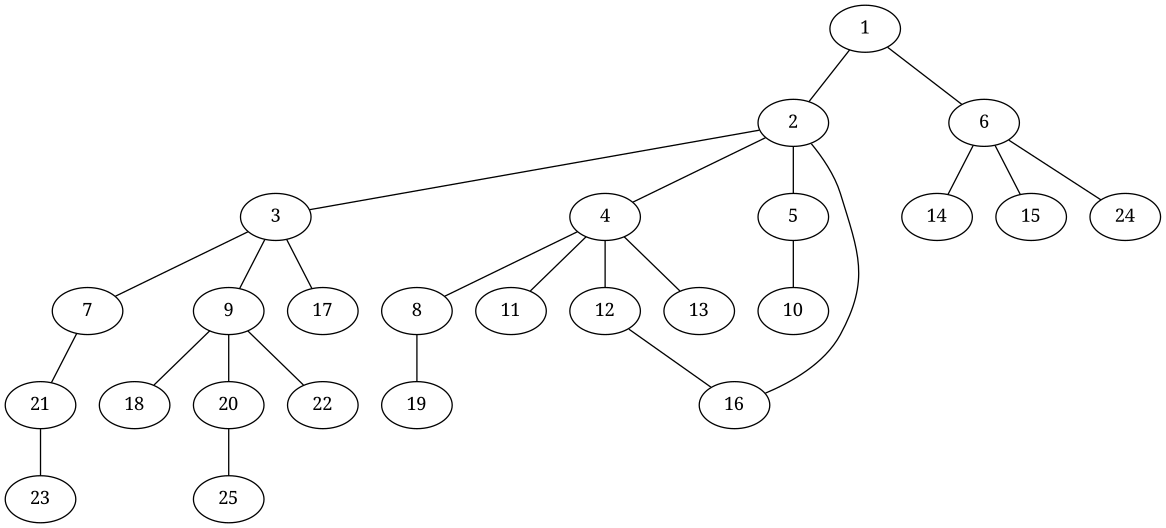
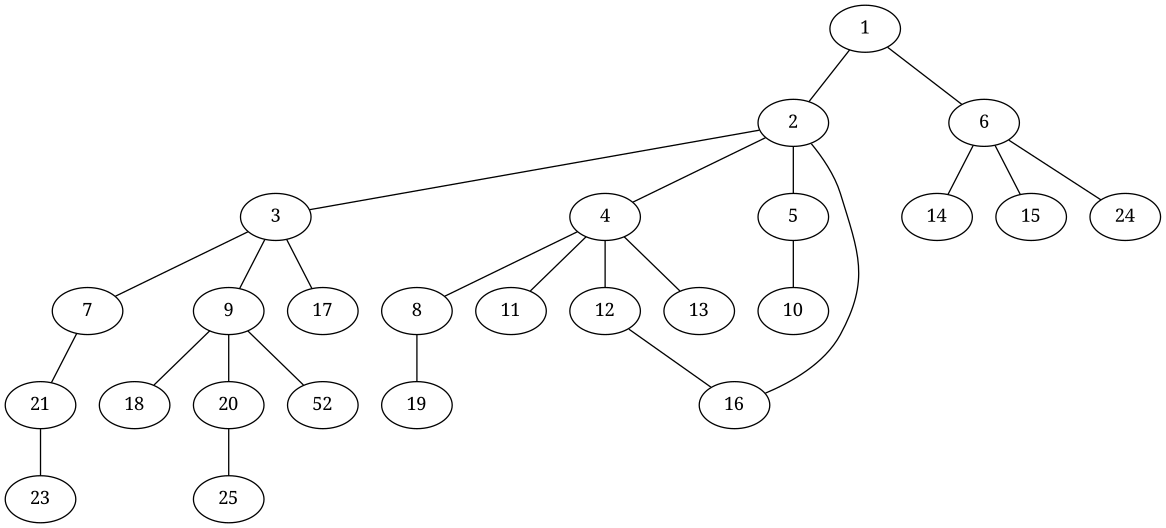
node "22": label "22" -> "52"
